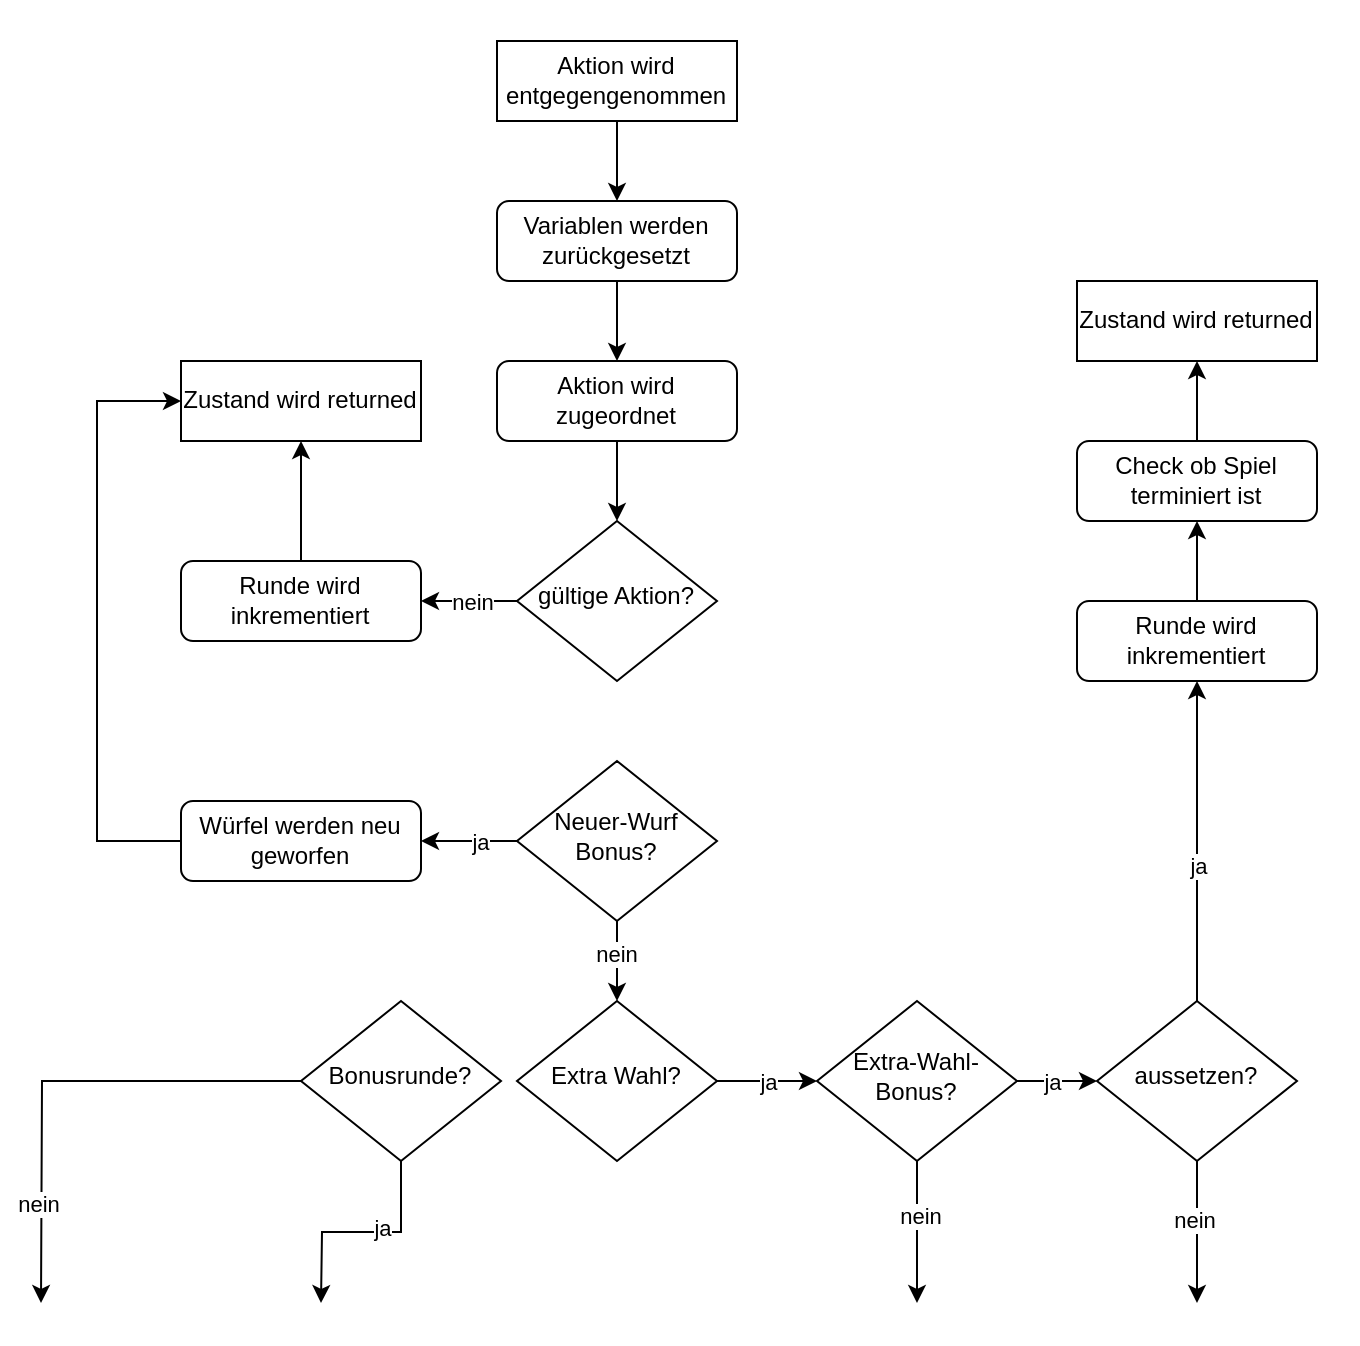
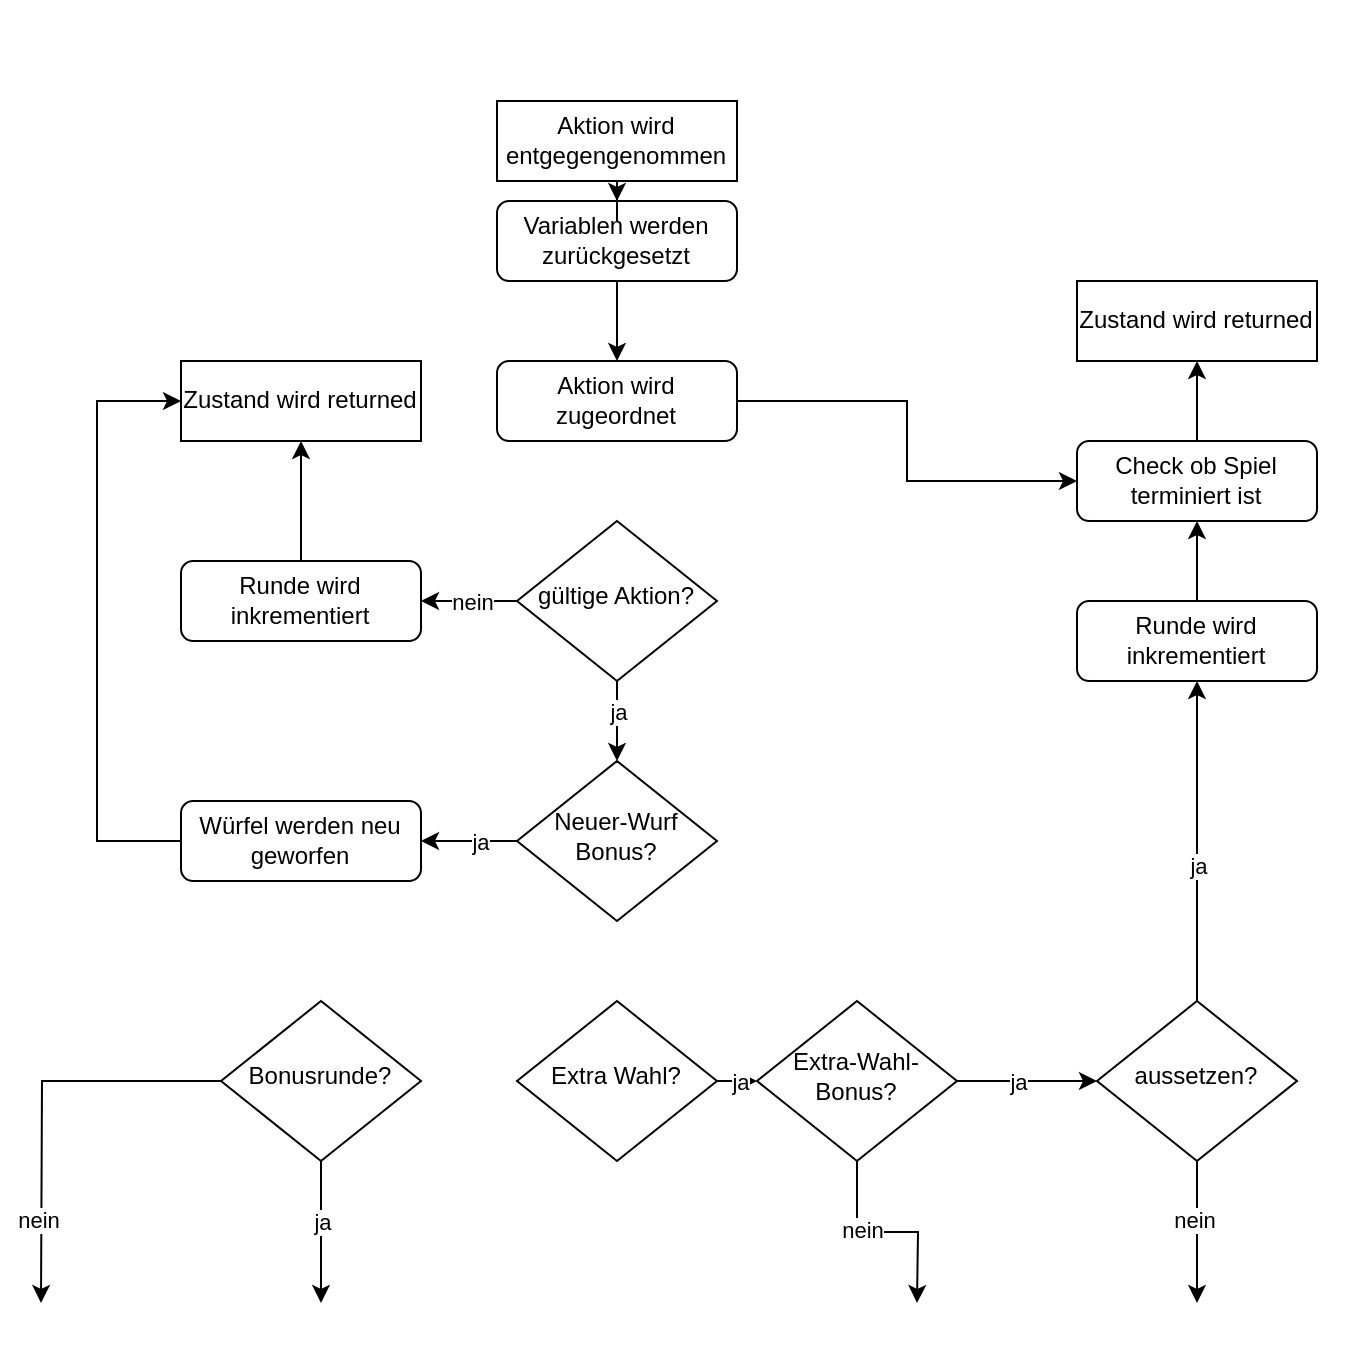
node "Aktion wird entgegengenommen": moved (617, 81) -> (617, 141)
edge "Aktion wird zugeordnet" -> "gültige Aktion?": now "Aktion wird zugeordnet" -> "Check ob Spiel terminiert ist"
edge "gültige Aktion?" -> "Neuer-Wurf Bonus?": added, label "ja"
edge "Neuer-Wurf Bonus?" -> "Extra Wahl?": removed, label "nein"
node "Bonusrunde?": moved (401, 1081) -> (321, 1081)
node "Extra-Wahl-Bonus?": moved (917, 1081) -> (857, 1081)
